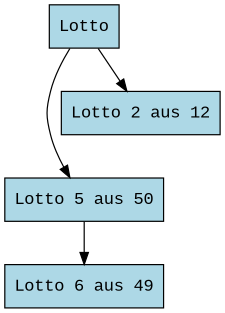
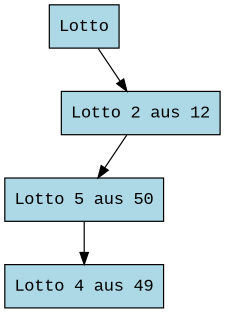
edge "Lotto" -> "Lotto 5 aus 50": now "Lotto 2 aus 12" -> "Lotto 5 aus 50"
node "Lotto 6 aus 49": label "Lotto 6 aus 49" -> "Lotto 4 aus 49"
